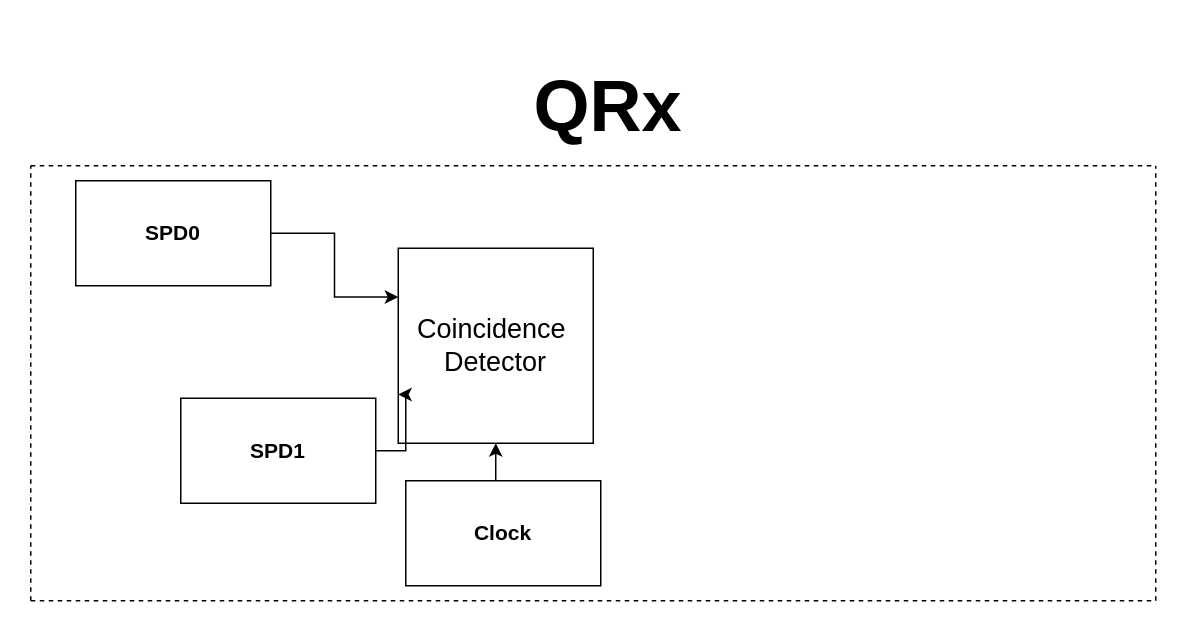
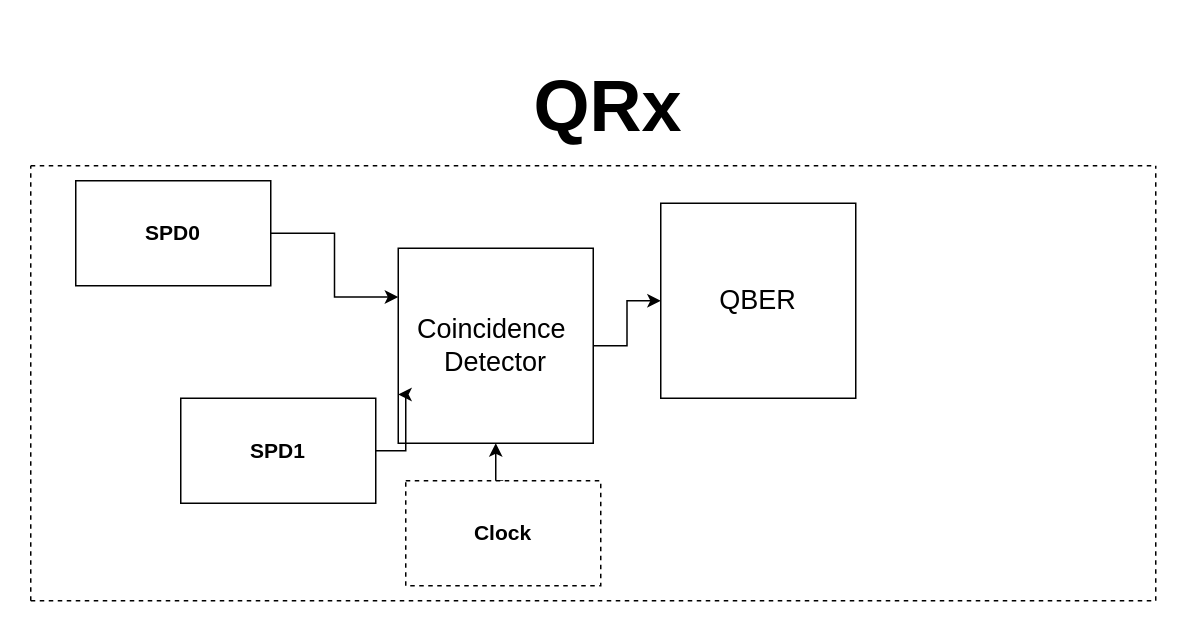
node "QBER": added
edge "Coincidence Detector" -> "QBER": added
node "Clock": style solid -> dashed
